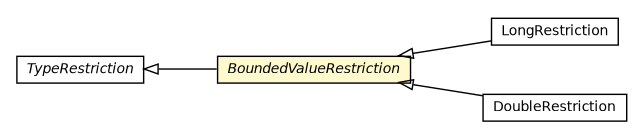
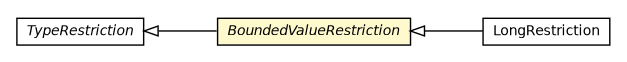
node "DoubleRestriction": removed
